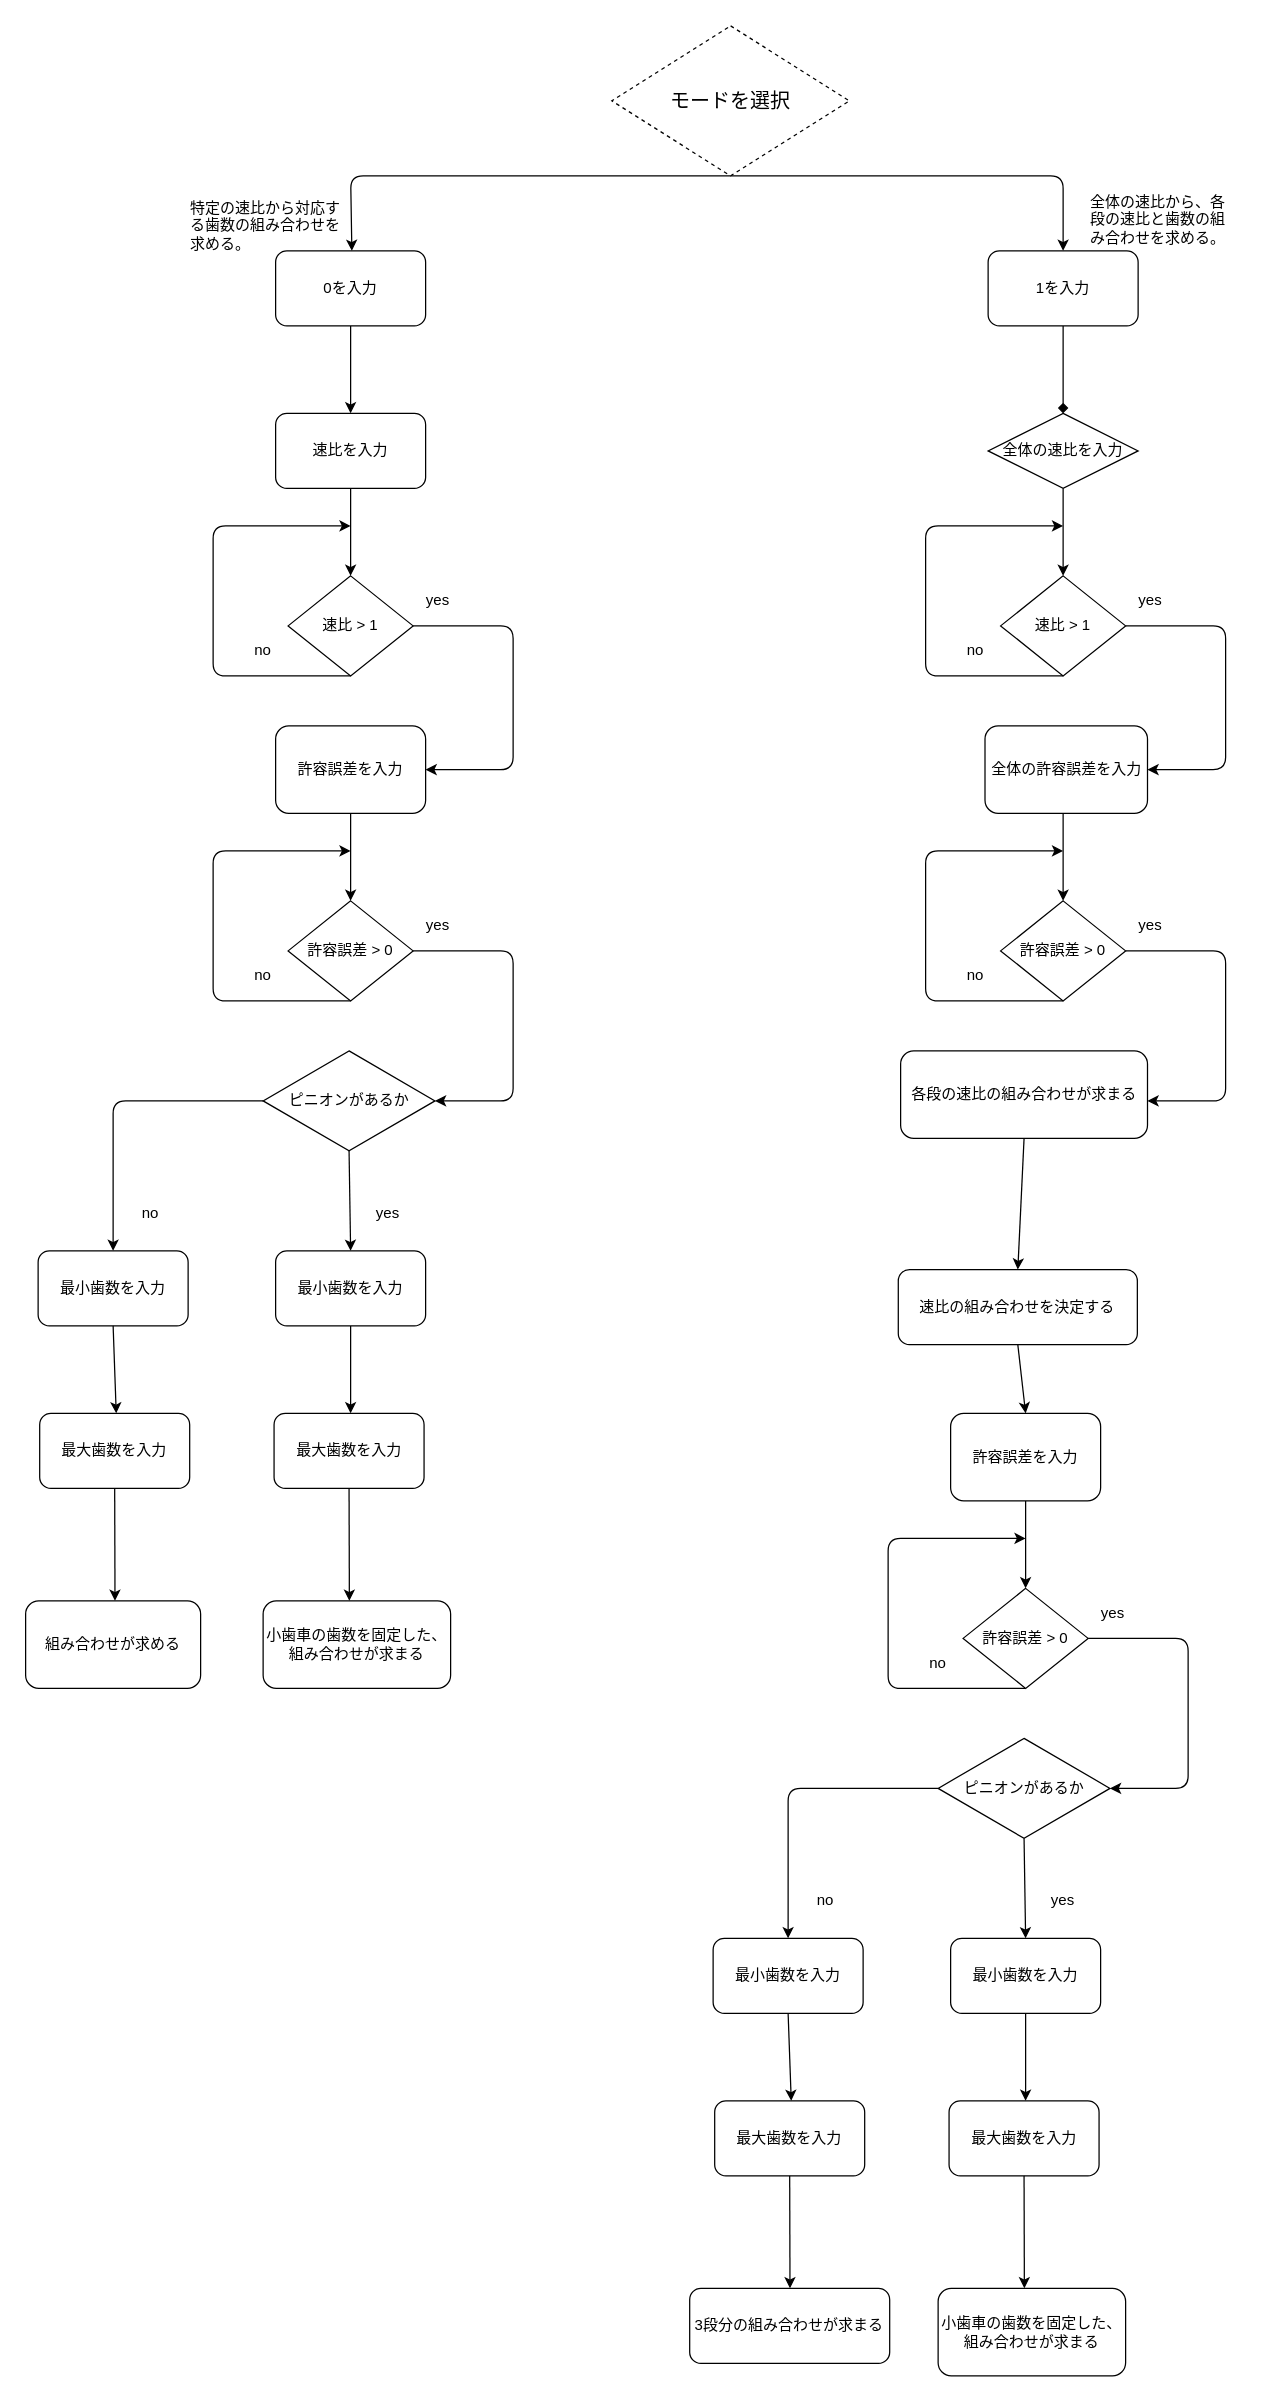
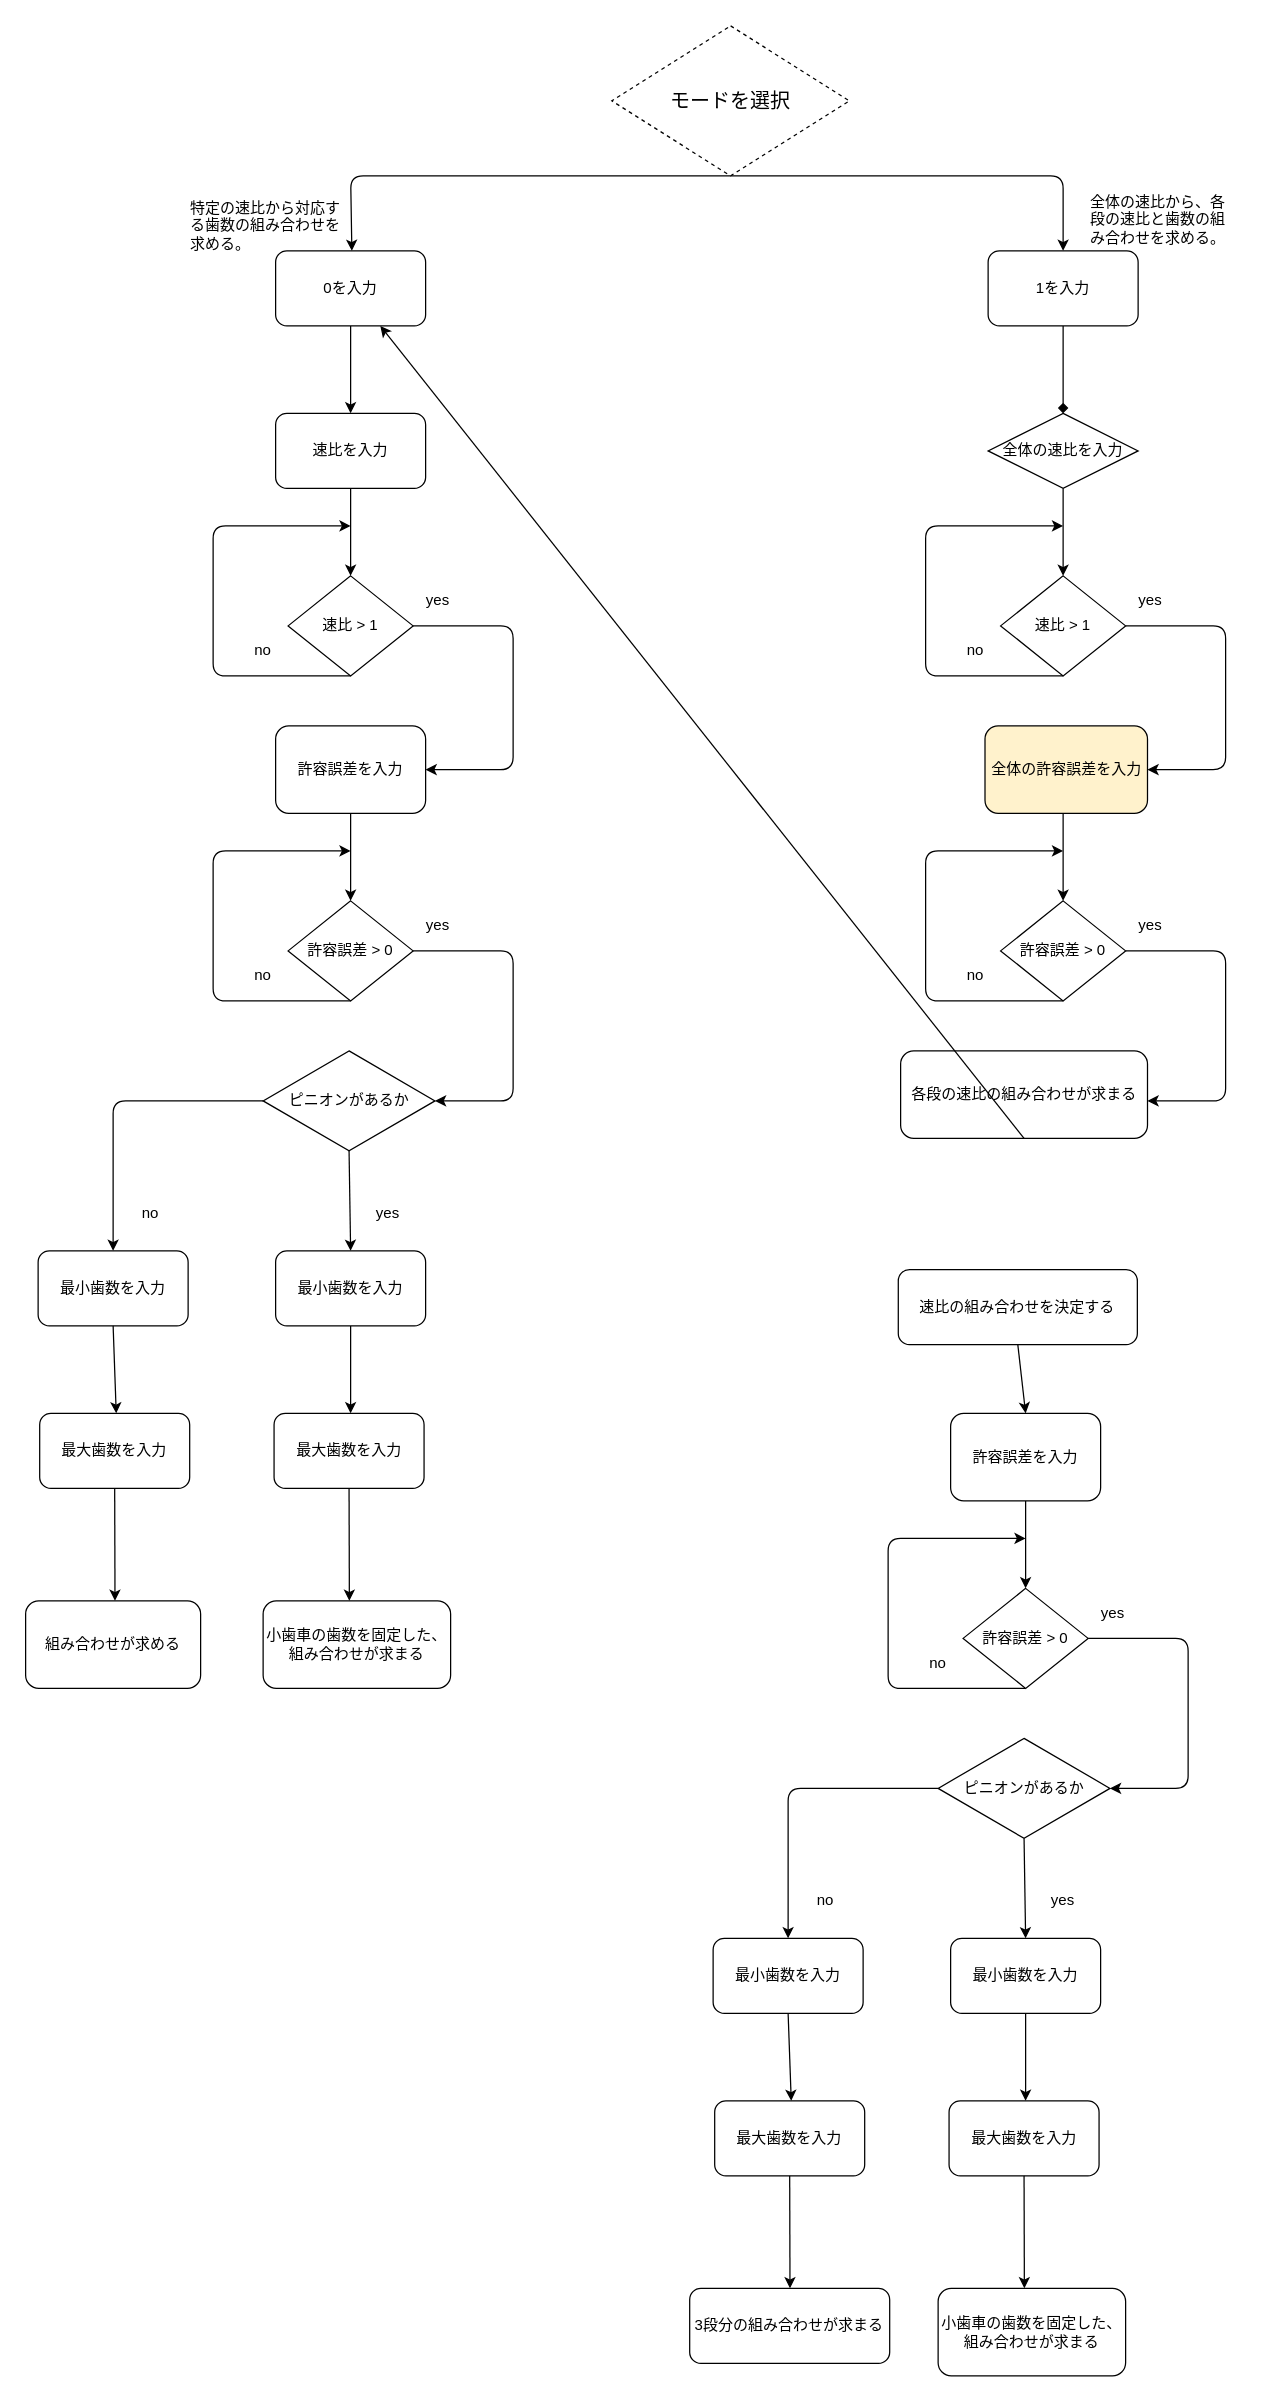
node "全体の許容誤差を入力": fillcolor #ffffff -> #fff2cc
edge "各段の速比の組み合わせが求まる" -> "速比の組み合わせを決定する": now "各段の速比の組み合わせが求まる" -> "0を入力"
